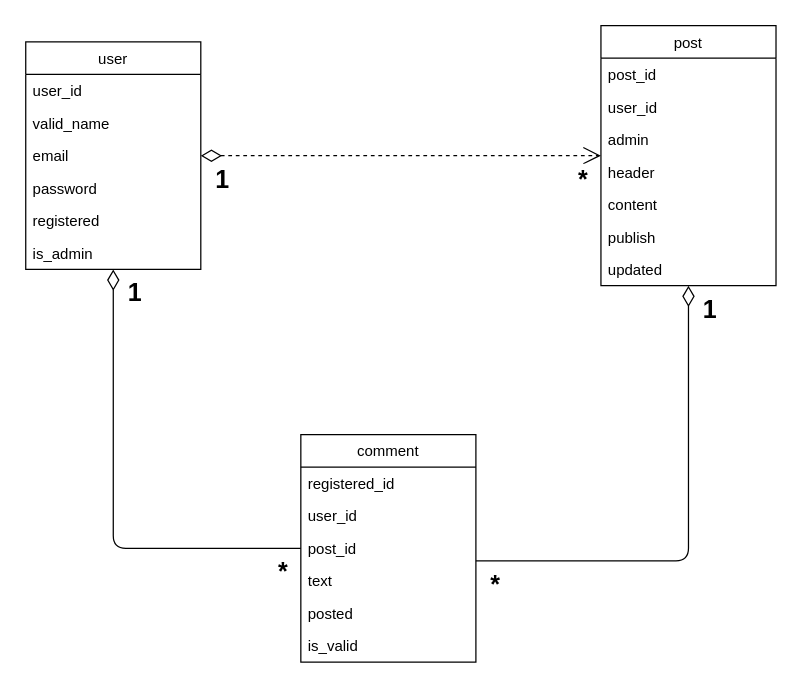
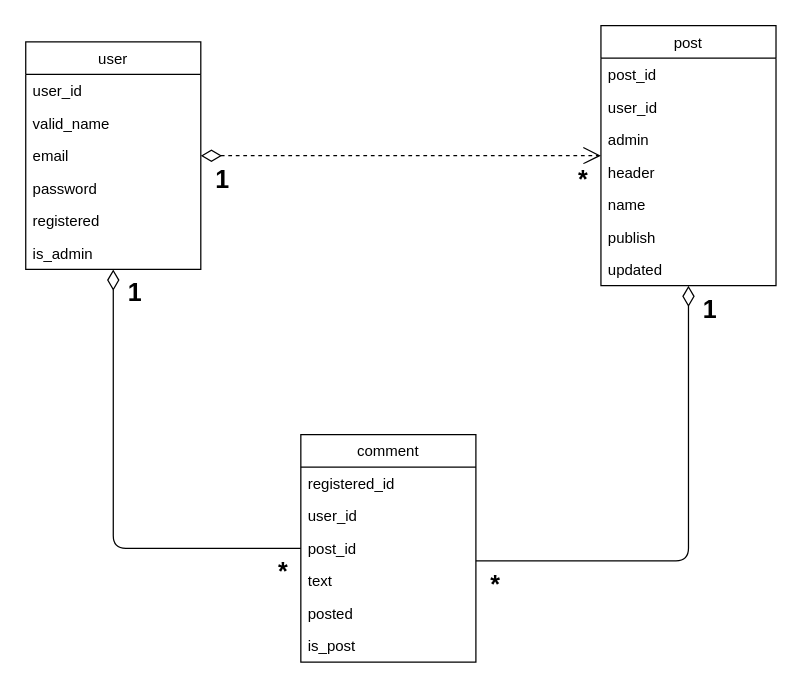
node "content": label "content" -> "name"
node "is_valid": label "is_valid" -> "is_post"
